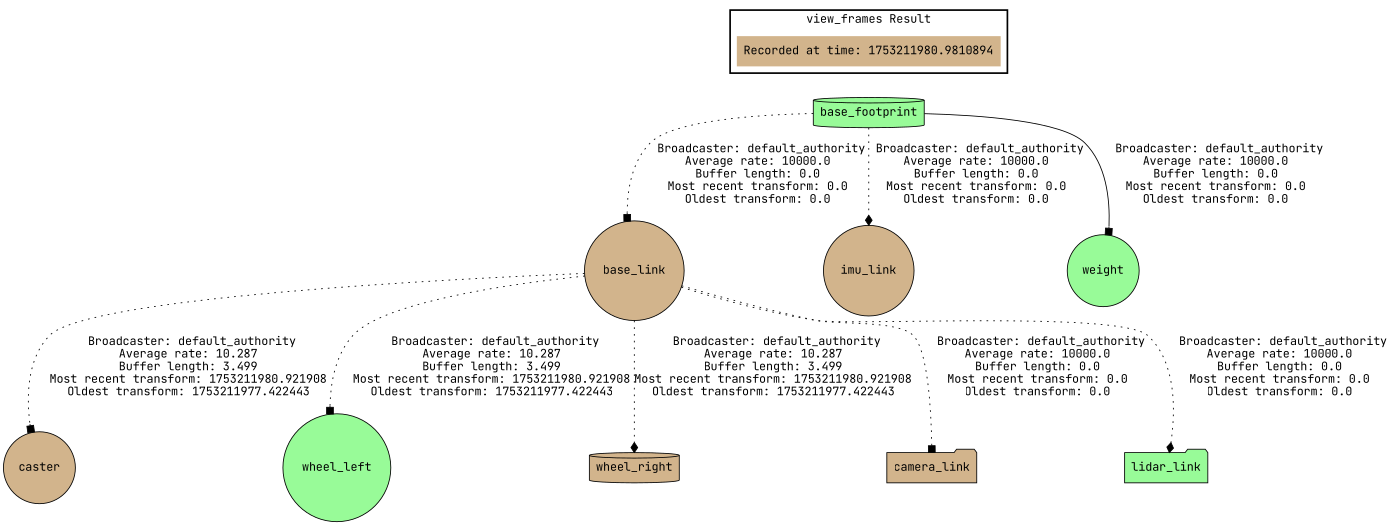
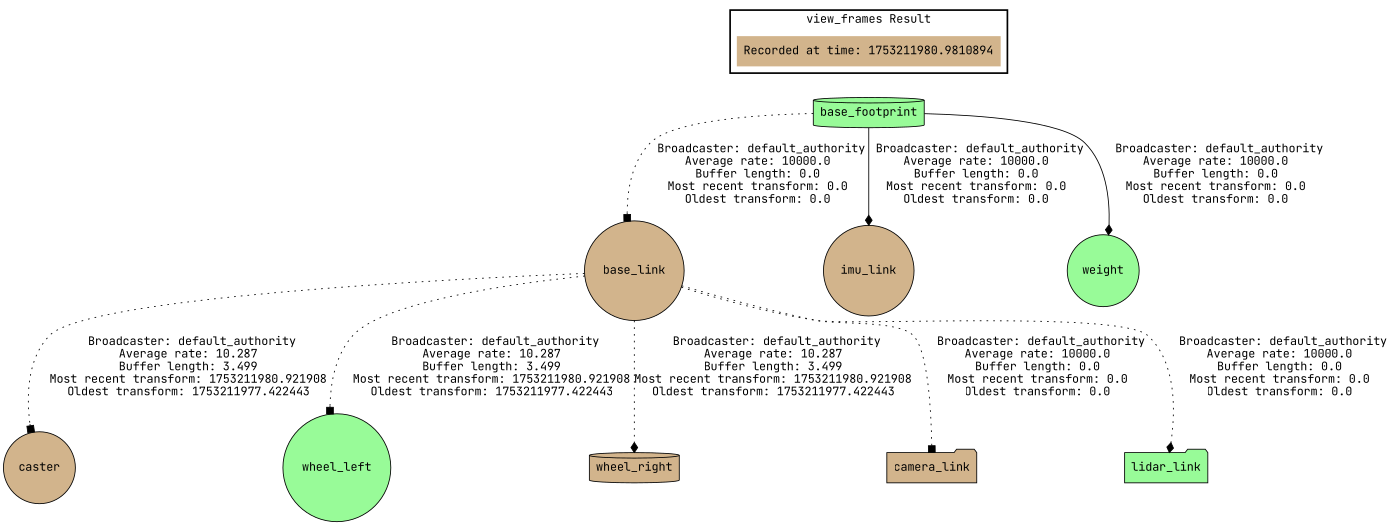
edge "base_footprint" -> "weight": arrowhead box -> diamond
edge "base_footprint" -> "imu_link": style dotted -> solid
